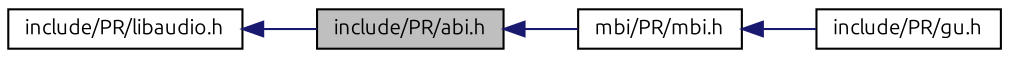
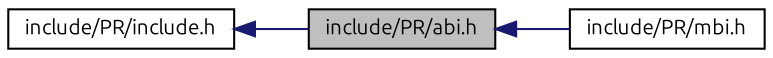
node "include/PR/libaudio.h": label "include/PR/libaudio.h" -> "include/PR/include.h"
node "mbi/PR/mbi.h": label "mbi/PR/mbi.h" -> "include/PR/mbi.h"
node "include/PR/gu.h": removed
